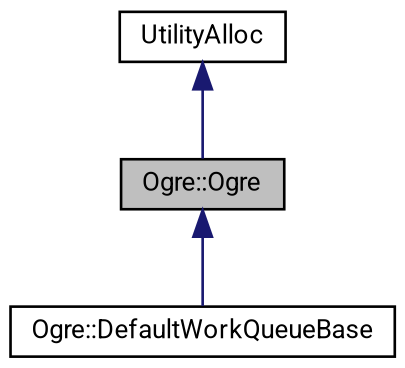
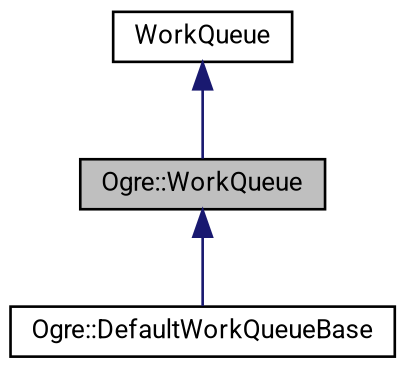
node "UtilityAlloc": label "UtilityAlloc" -> "WorkQueue"
node "Ogre::Ogre": label "Ogre::Ogre" -> "Ogre::WorkQueue"
